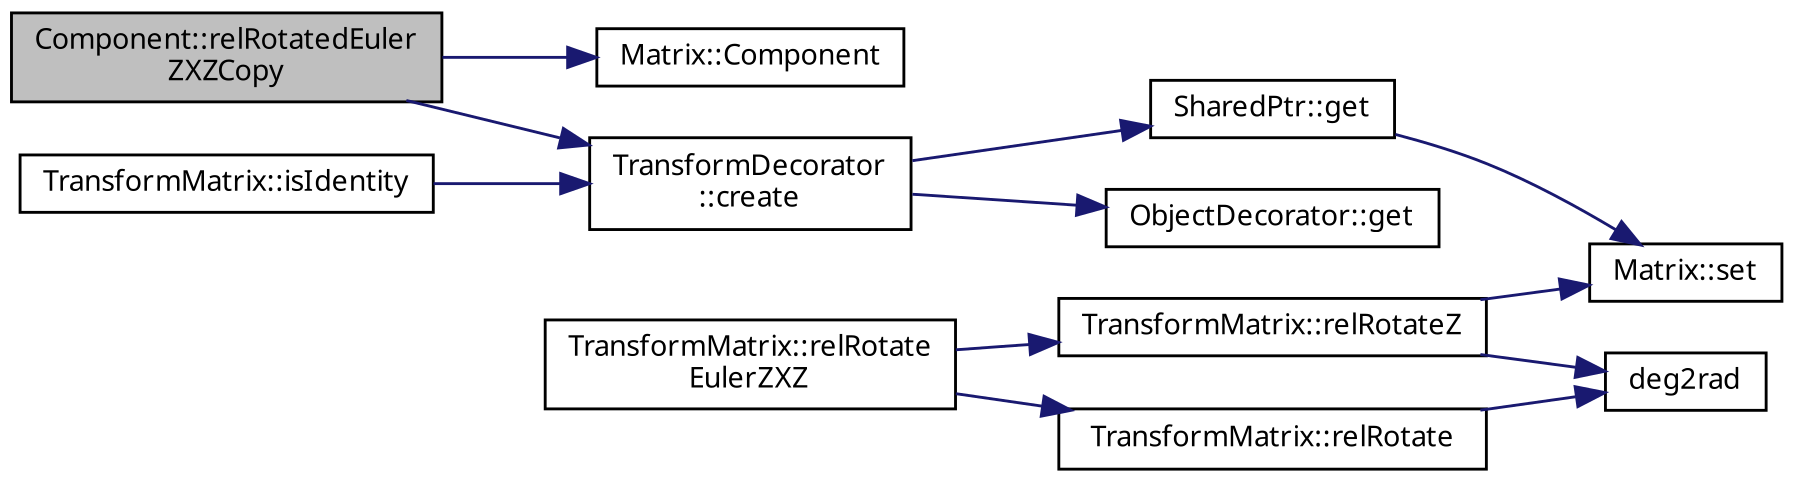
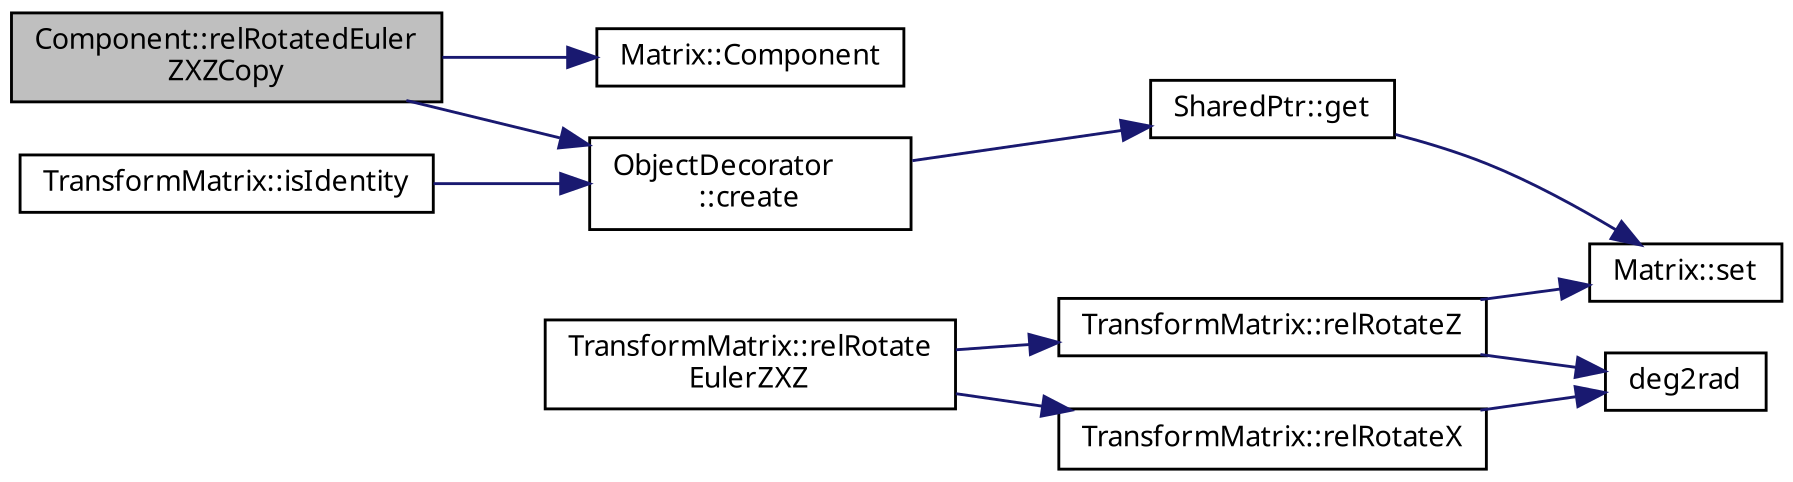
node "TransformDecorator ::create": label "TransformDecorator ::create" -> "ObjectDecorator ::create"
node "ObjectDecorator::get": removed
node "TransformMatrix::relRotate": label "TransformMatrix::relRotate" -> "TransformMatrix::relRotateX"
